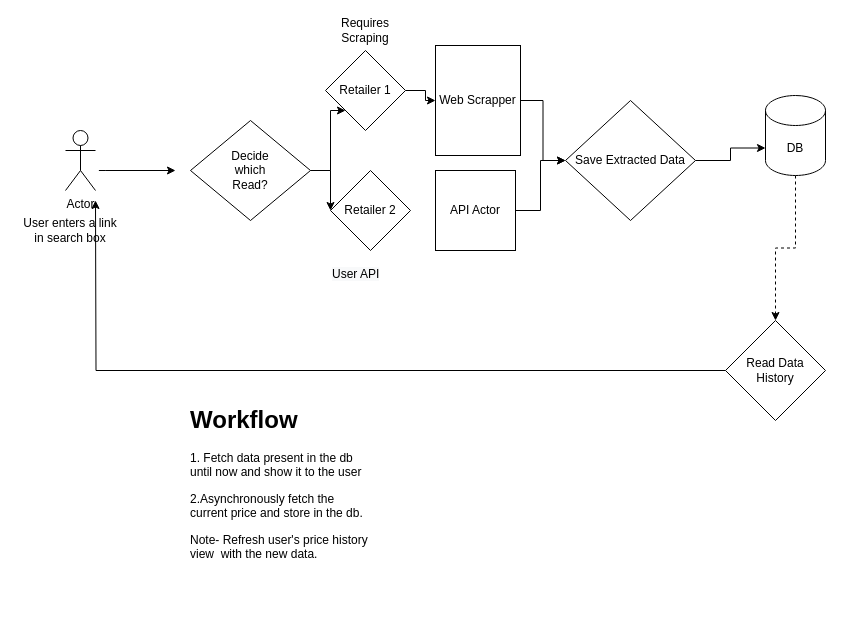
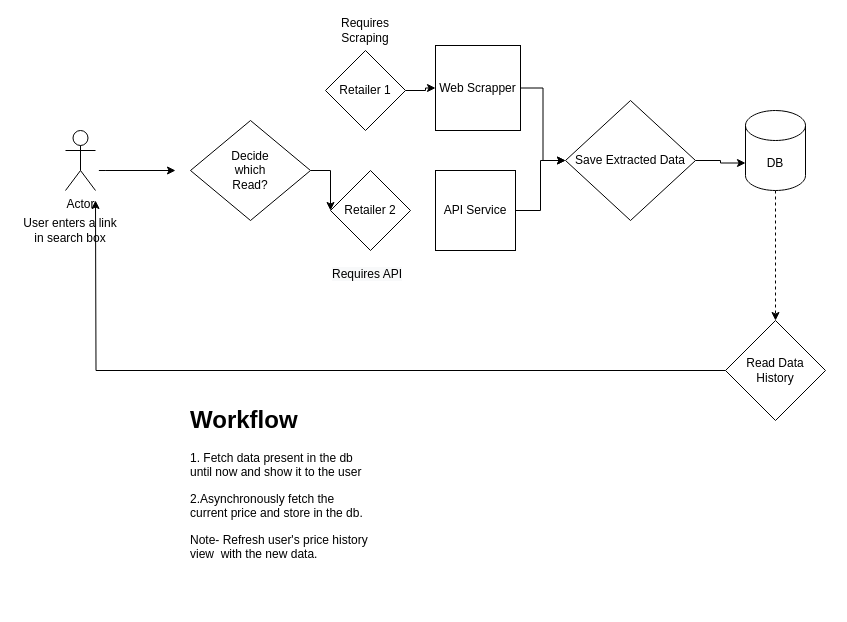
node "Web Scrapper": size 85x110 -> 85x85
edge "Decide which Read?" -> "Retailer 1": removed
node "DB": moved (796, 136) -> (776, 151)
node "API Actor": label "API Actor" -> "API Service"
node "User API": label "User API" -> "Requires API"
